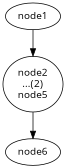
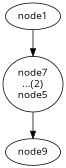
node "node2 ...(2) node5": label "node2 ...(2) node5" -> "node7 ...(2) node5"
node "node6": label "node6" -> "node9"
